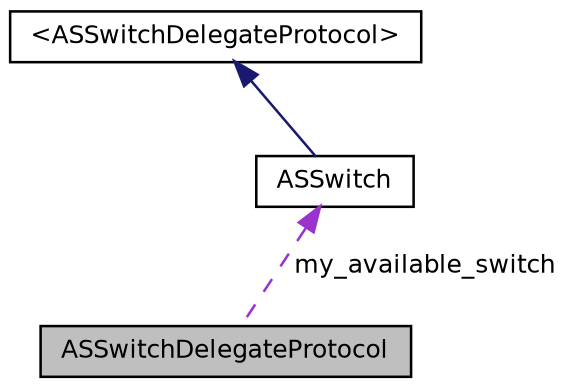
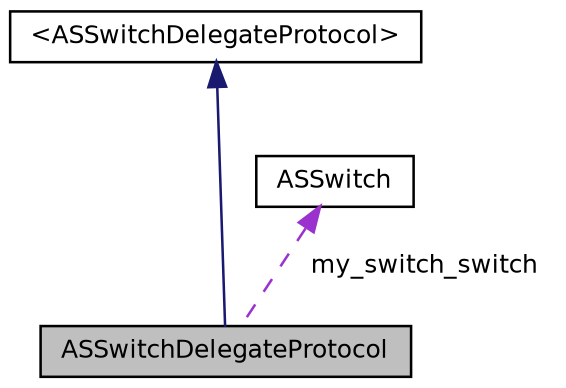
edge "ASSwitch" -> "<ASSwitchDelegateProtocol>": now "ASSwitchDelegateProtocol" -> "<ASSwitchDelegateProtocol>"
edge "ASSwitchDelegateProtocol" -> "ASSwitch": label " my_available_switch" -> " my_switch_switch"
